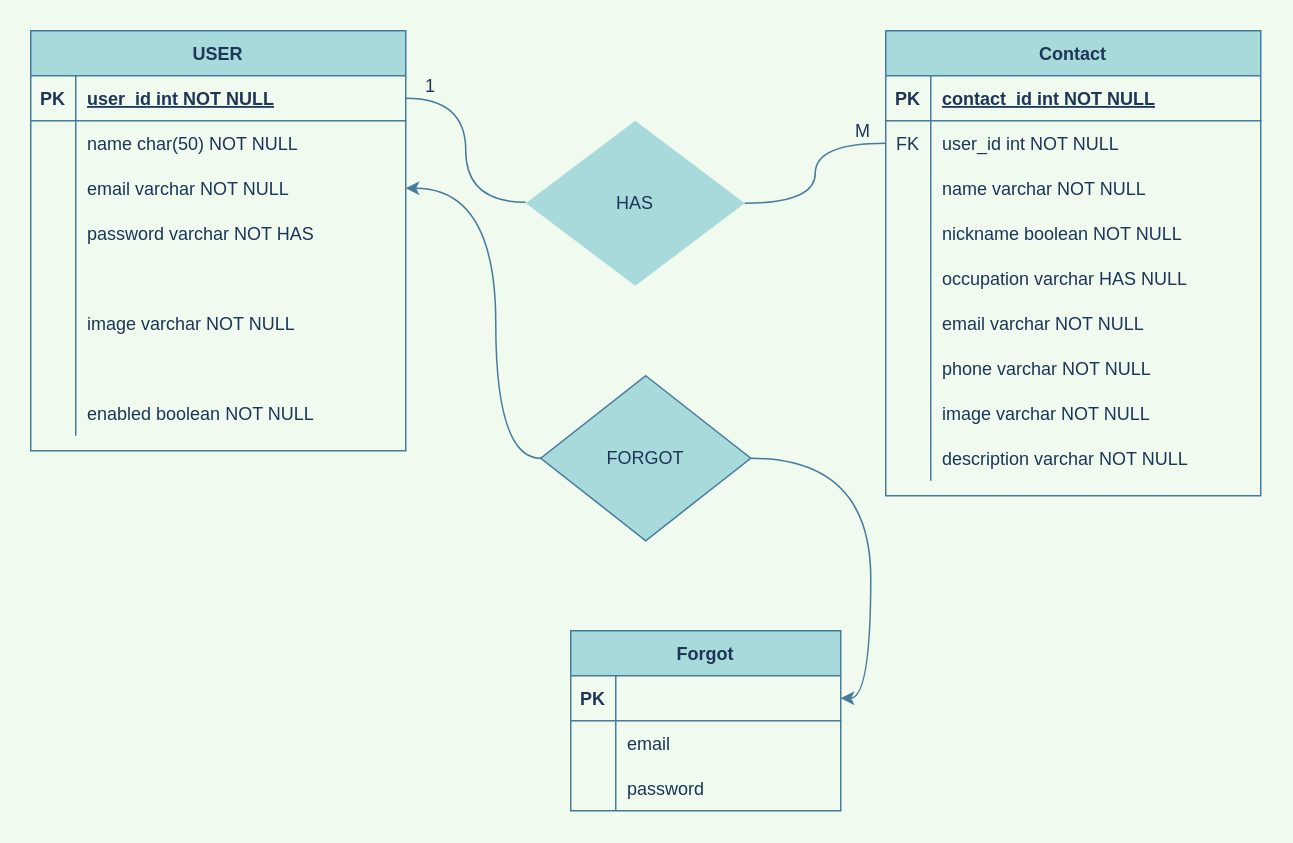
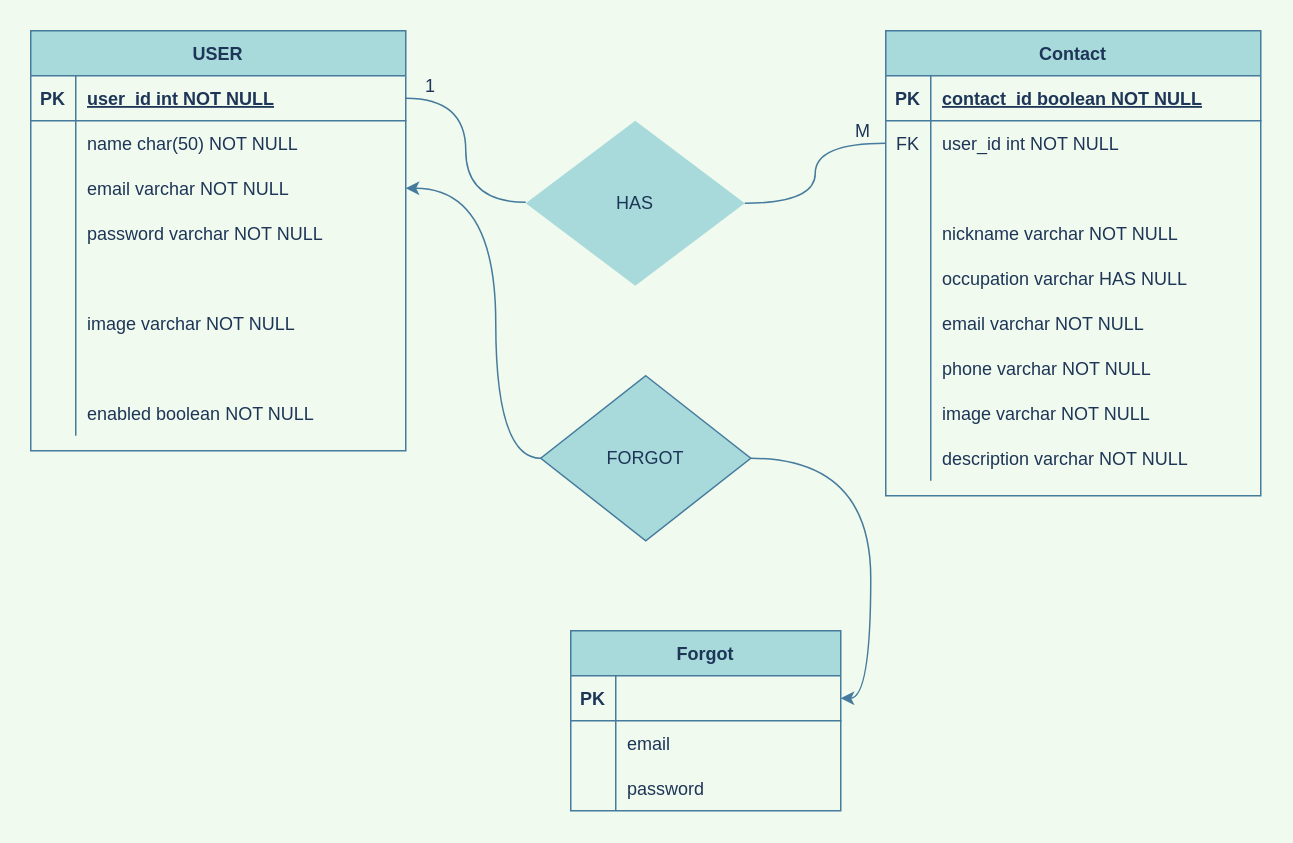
node "contact_id int NOT NULL": label "contact_id int NOT NULL" -> "contact_id boolean NOT NULL"
node "name varchar NOT NULL": removed
node "password varchar NOT HAS": label "password varchar NOT HAS" -> "password varchar NOT NULL"
node "nickname boolean NOT NULL": label "nickname boolean NOT NULL" -> "nickname varchar NOT NULL"
